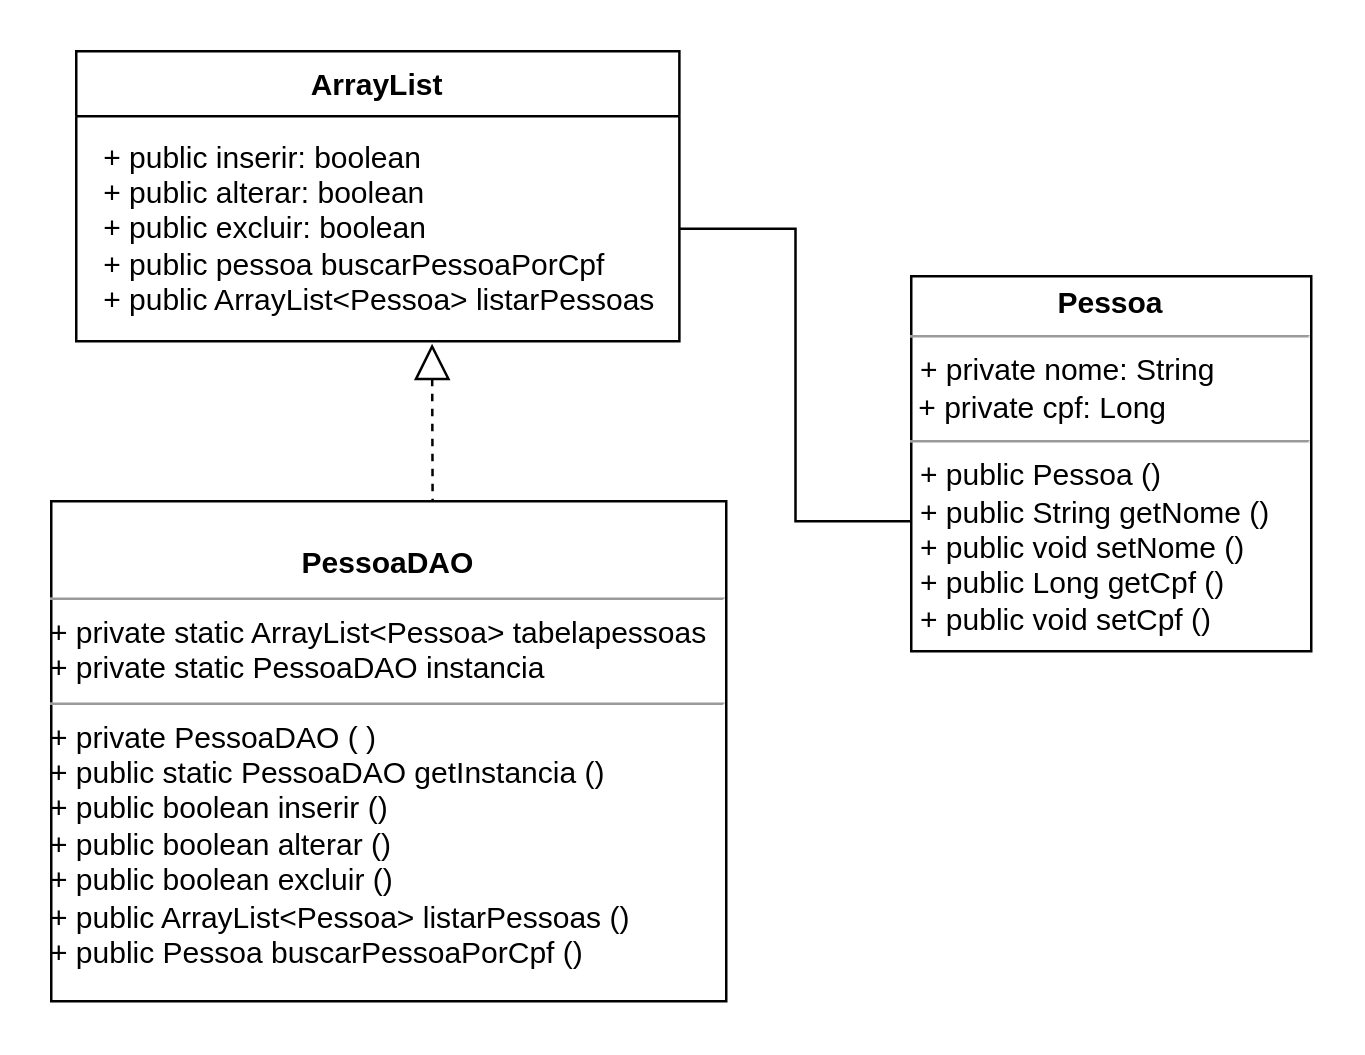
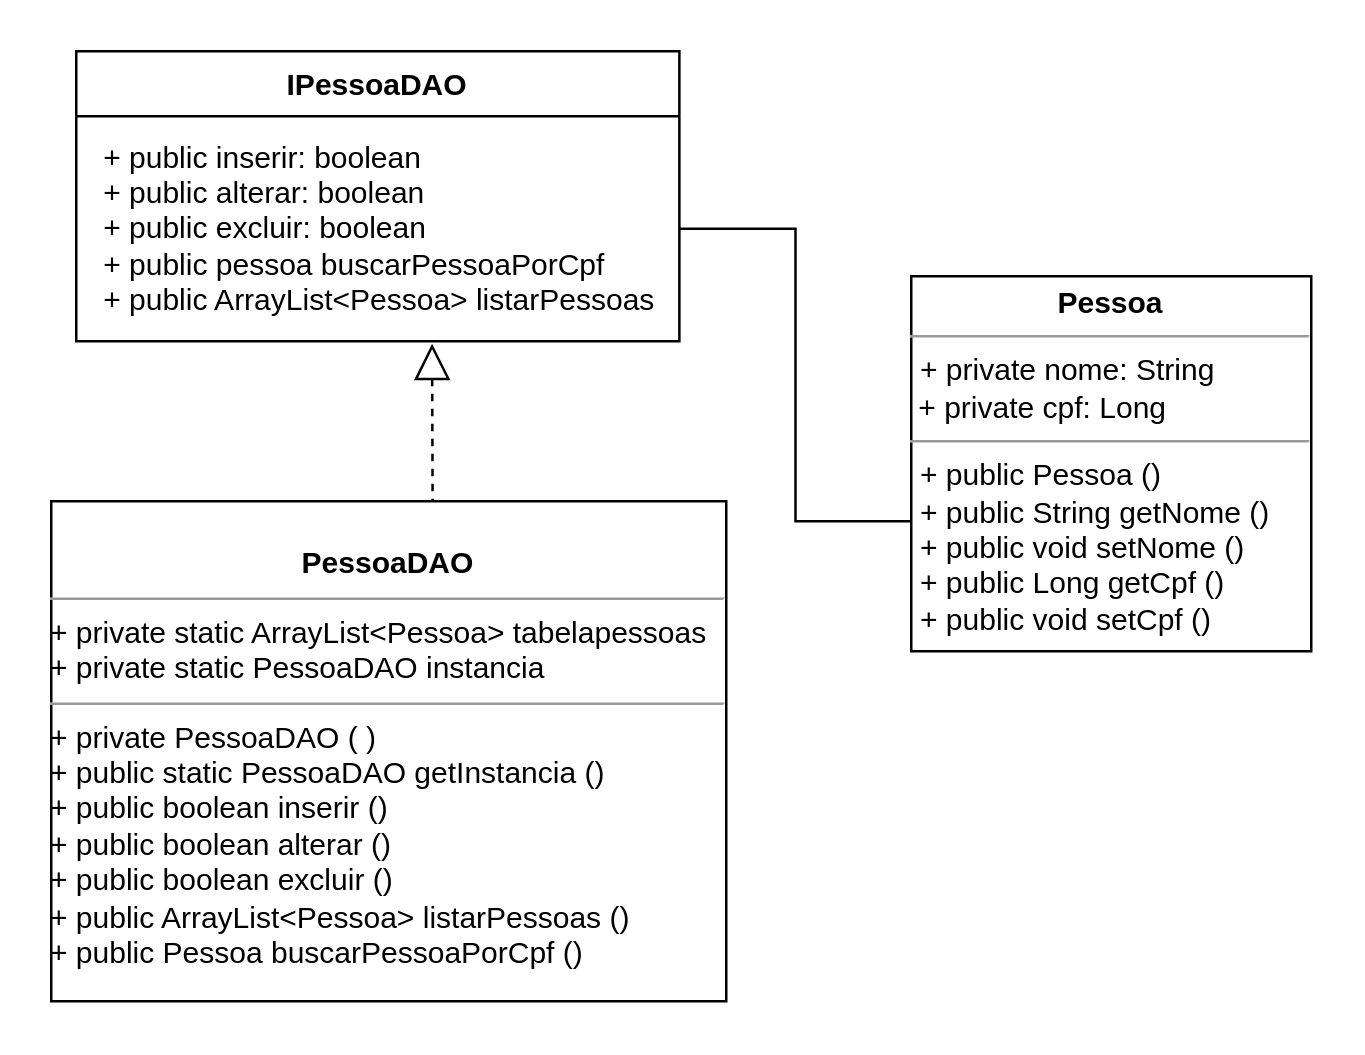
node "ArrayList": label "ArrayList" -> "IPessoaDAO"
